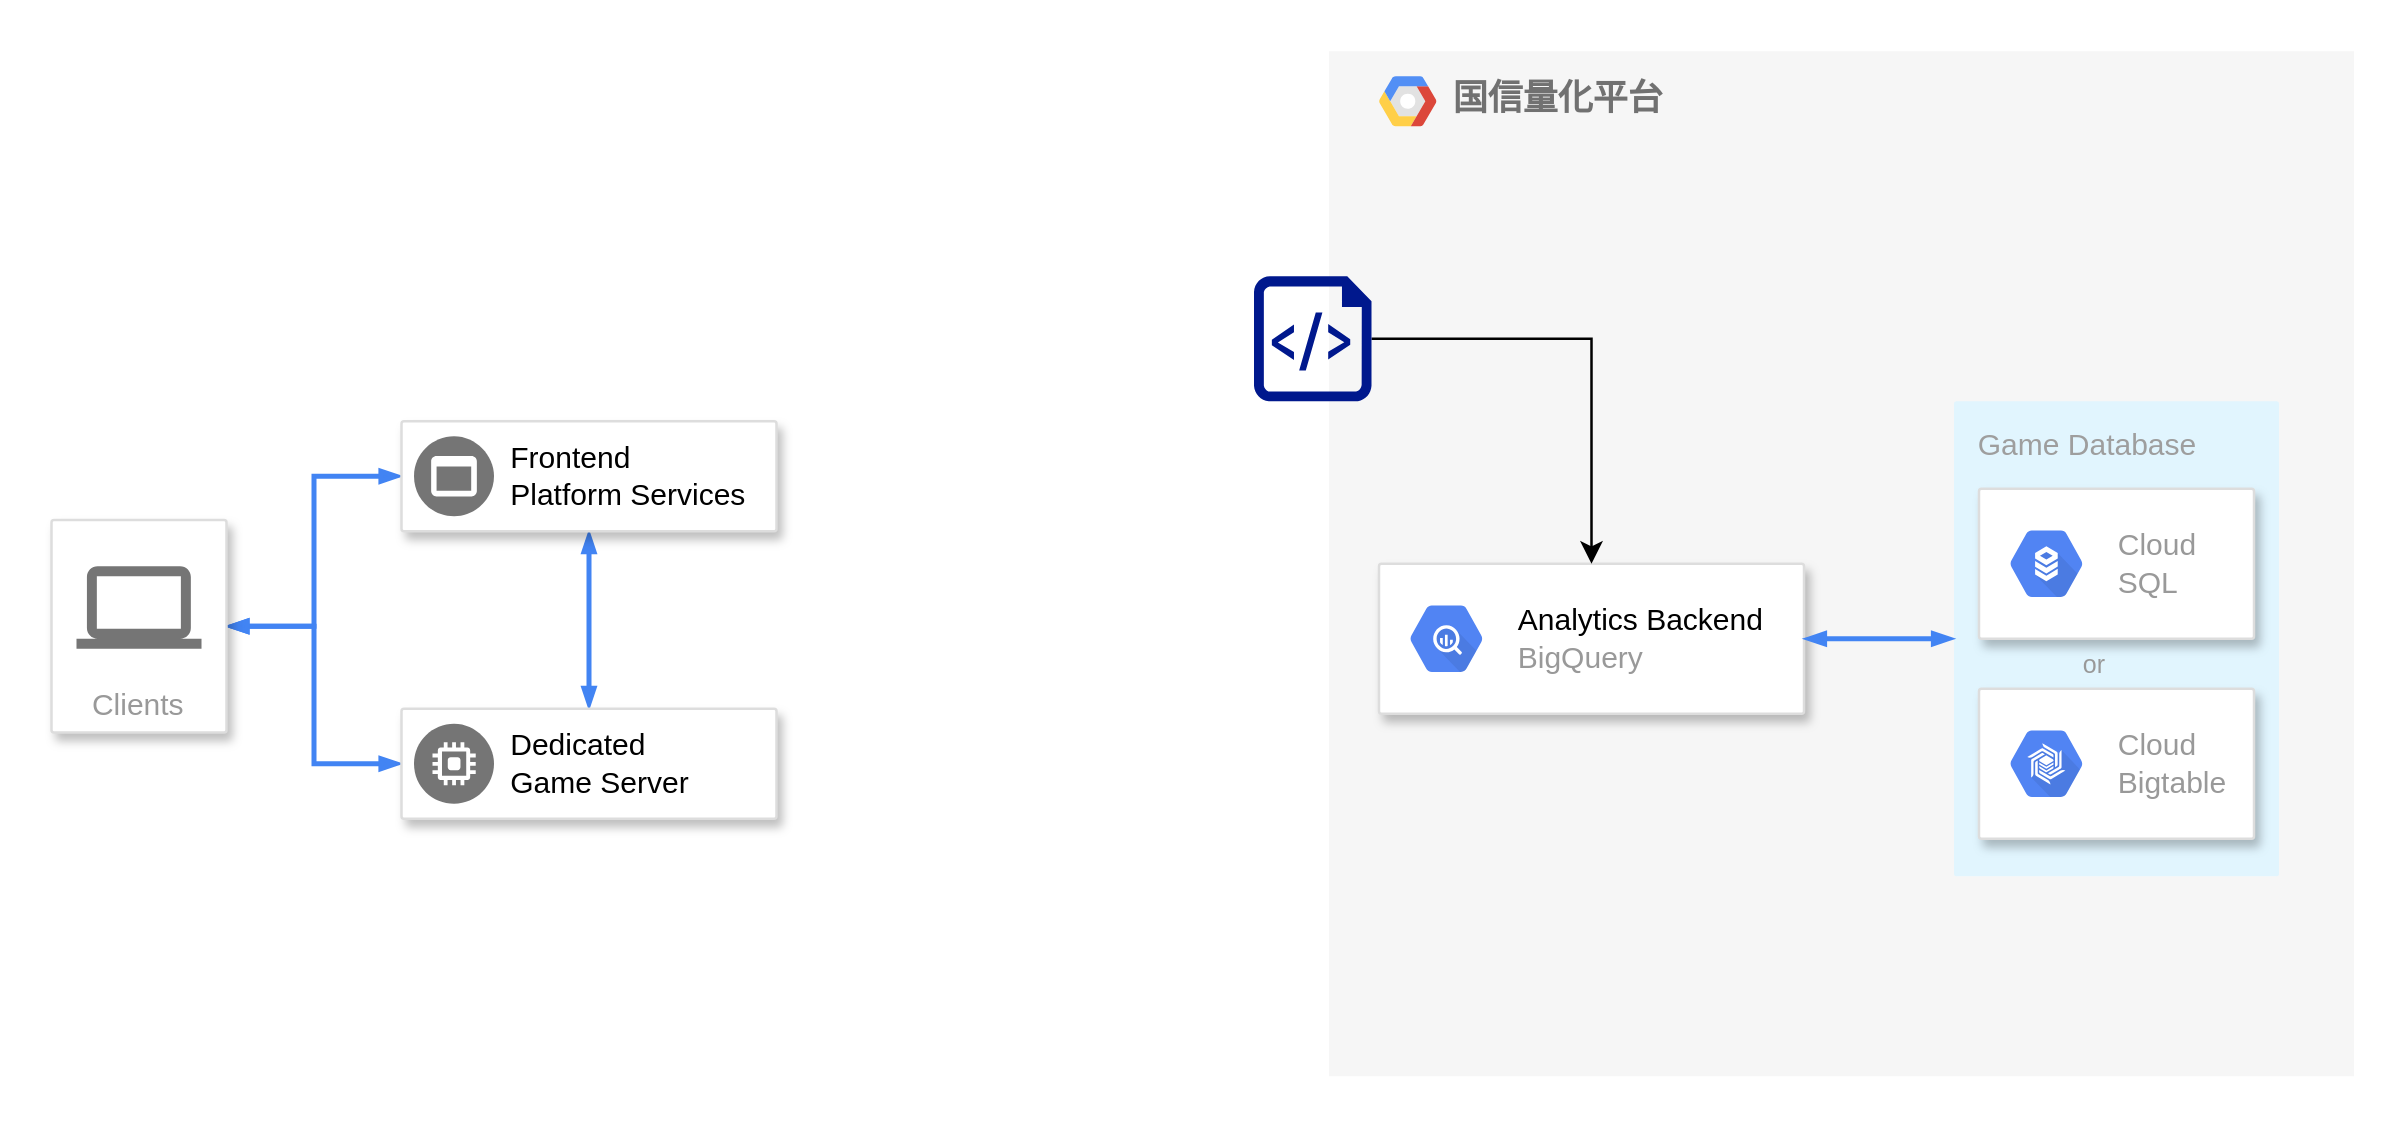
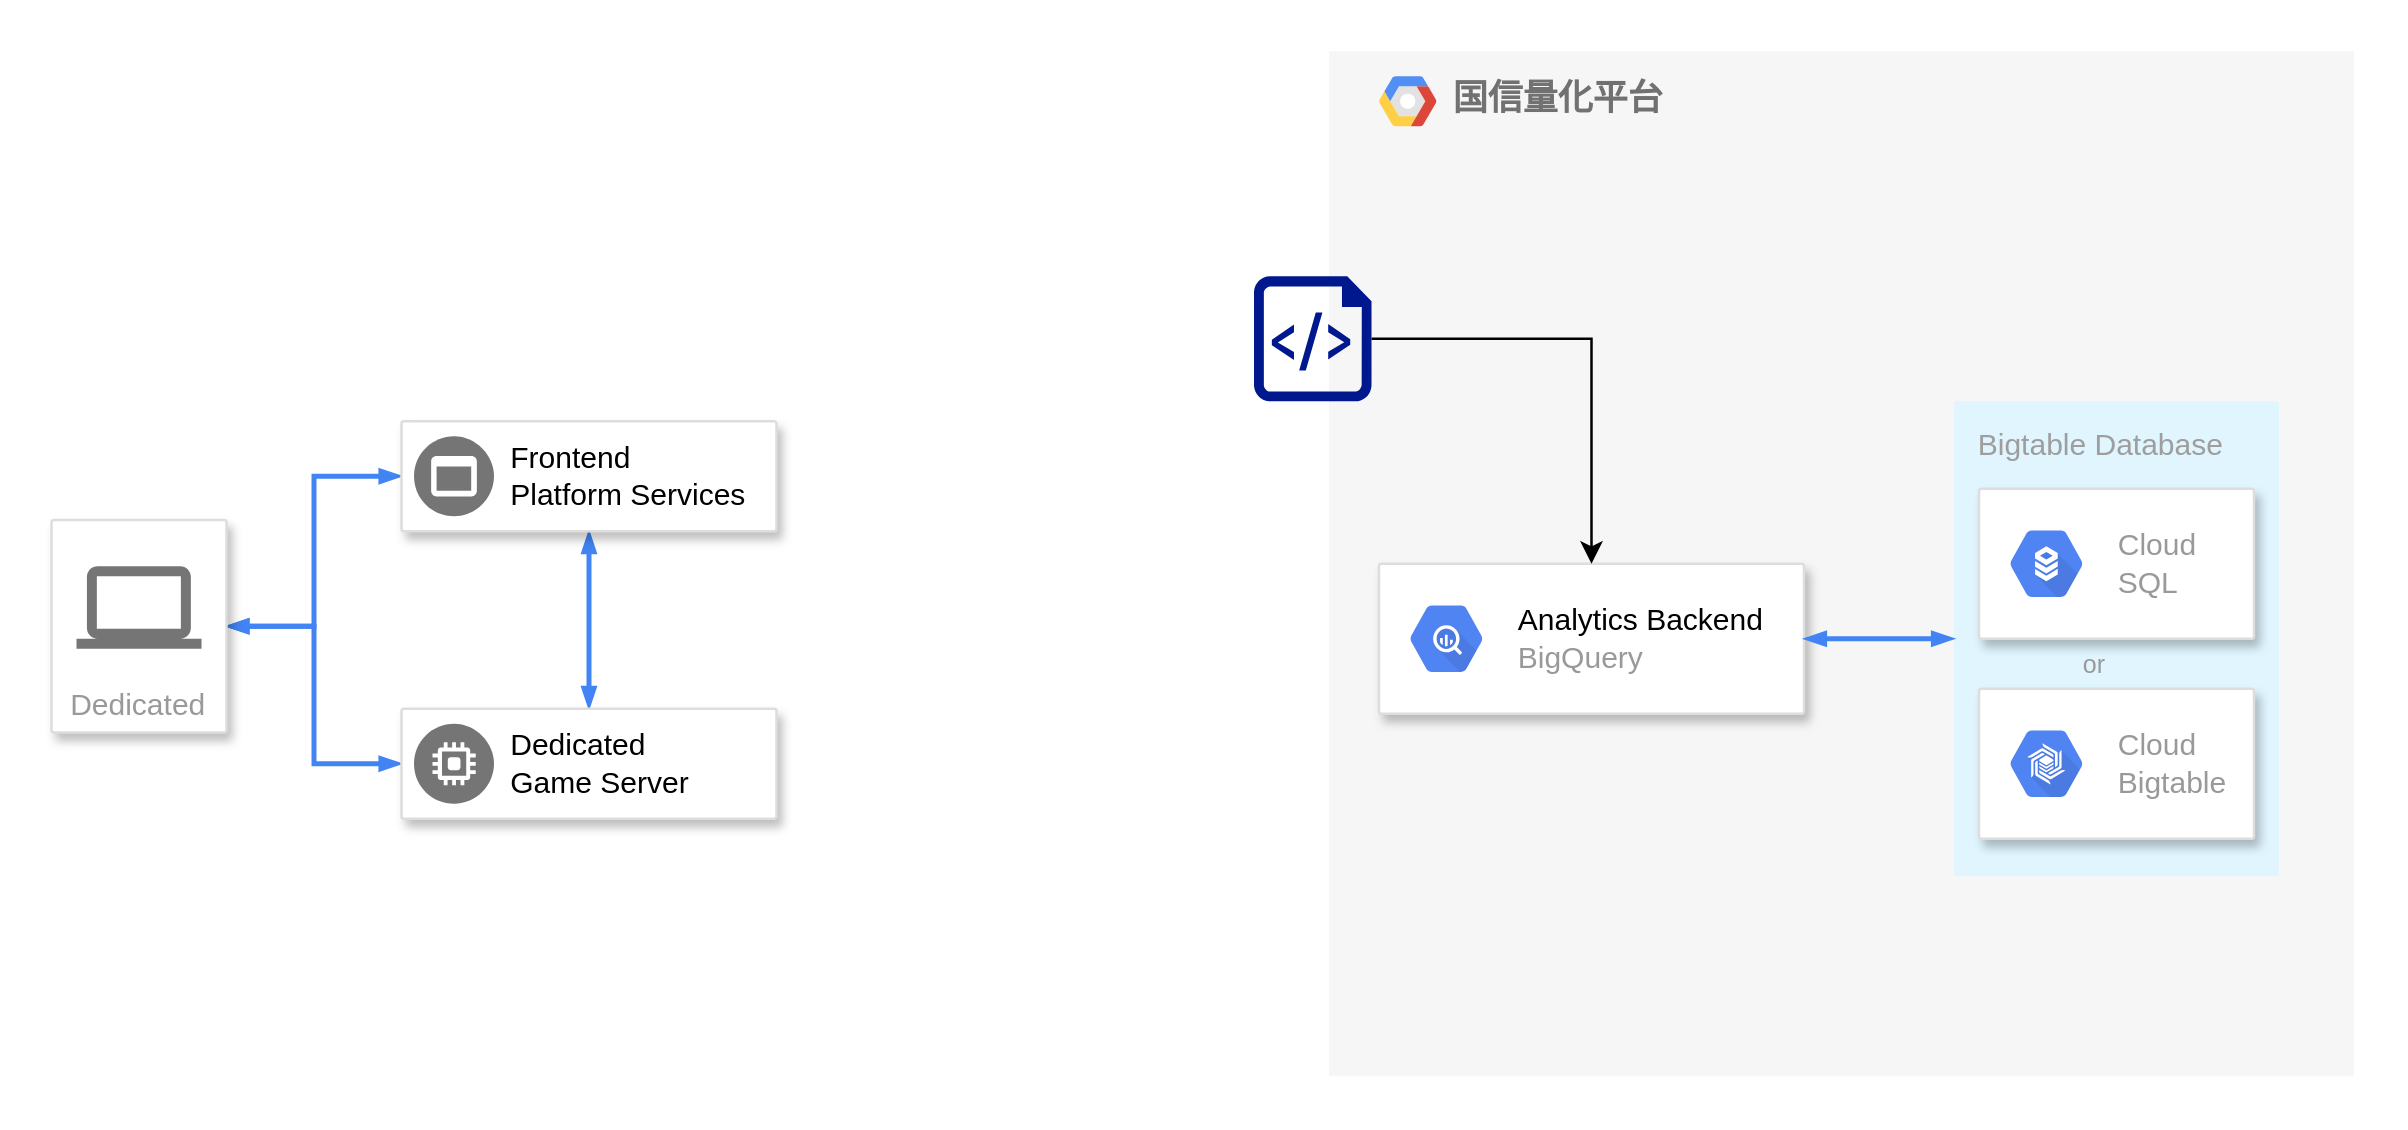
node "Game Database": label "Game Database" -> "Bigtable Database"
node "Clients": label "Clients" -> "Dedicated"
